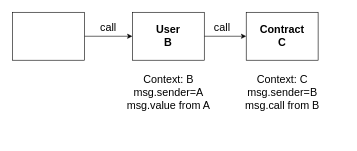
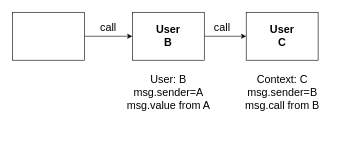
node "Contract C": label "Contract C" -> "User C"
node "Context: B msg.sender=A msg.value from A": label "Context: B msg.sender=A msg.value from A" -> "User: B msg.sender=A msg.value from A"
